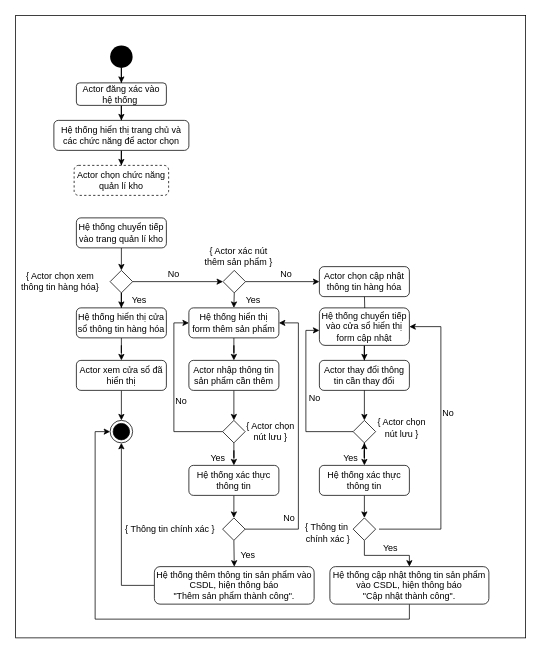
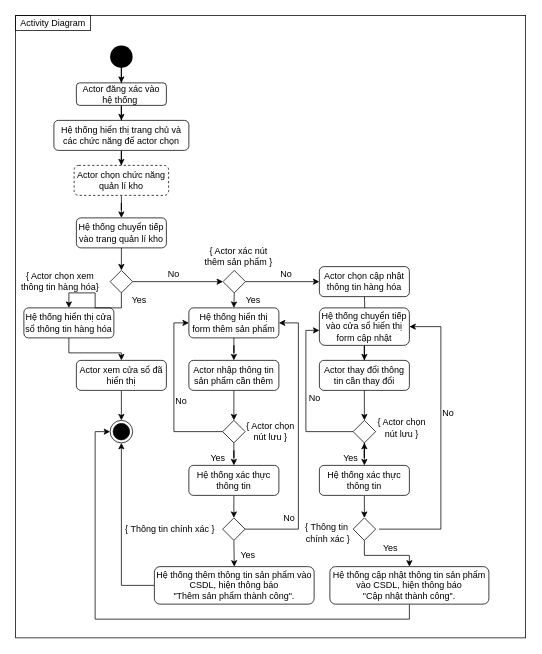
node "Activity Diagram": added
edge "Actor chọn chức năng quản lí kho" -> "Hệ thống chuyển tiếp vào trang quản lí kho": added
node "Hệ thống hiển thị cửa sổ thông tin hàng hóa": moved (121, 323) -> (69, 323)
